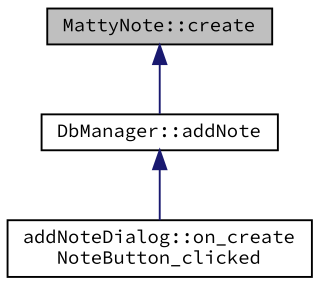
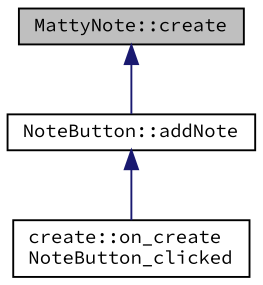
node "DbManager::addNote": label "DbManager::addNote" -> "NoteButton::addNote"
node "addNoteDialog::on_create NoteButton_clicked": label "addNoteDialog::on_create NoteButton_clicked" -> "create::on_create NoteButton_clicked"
